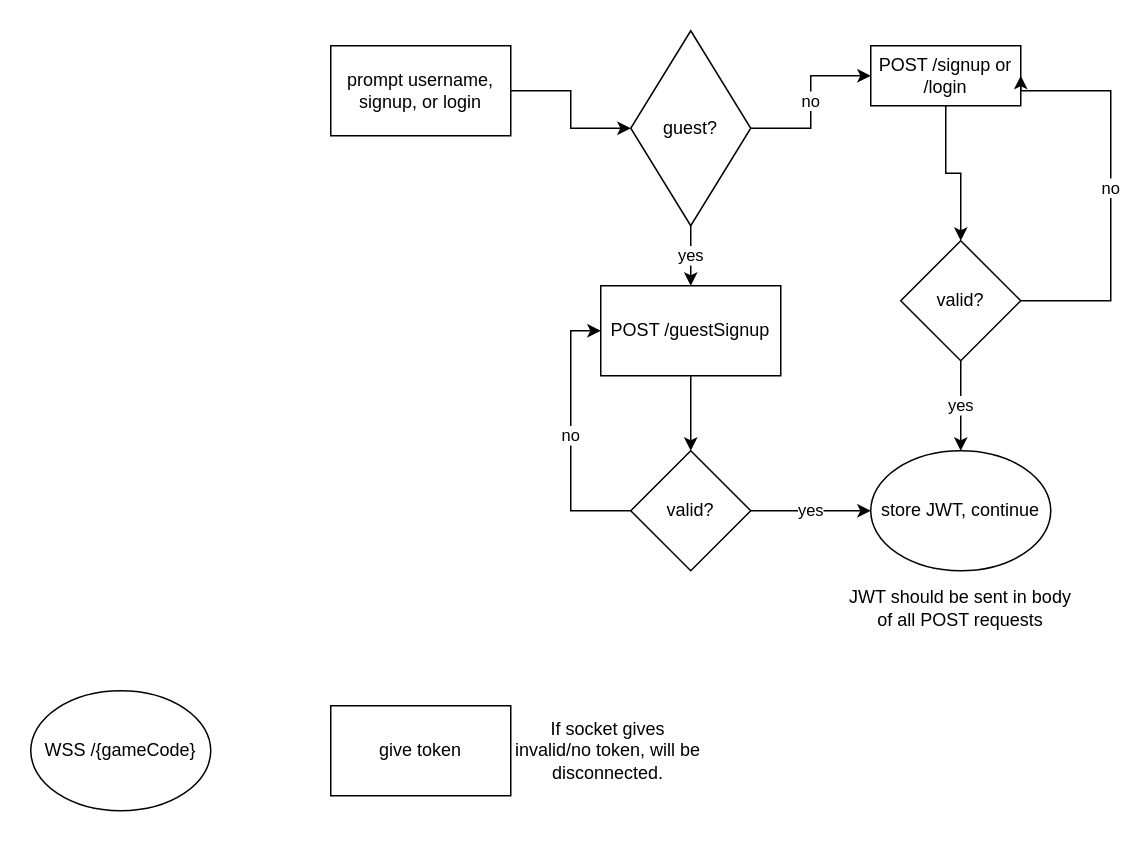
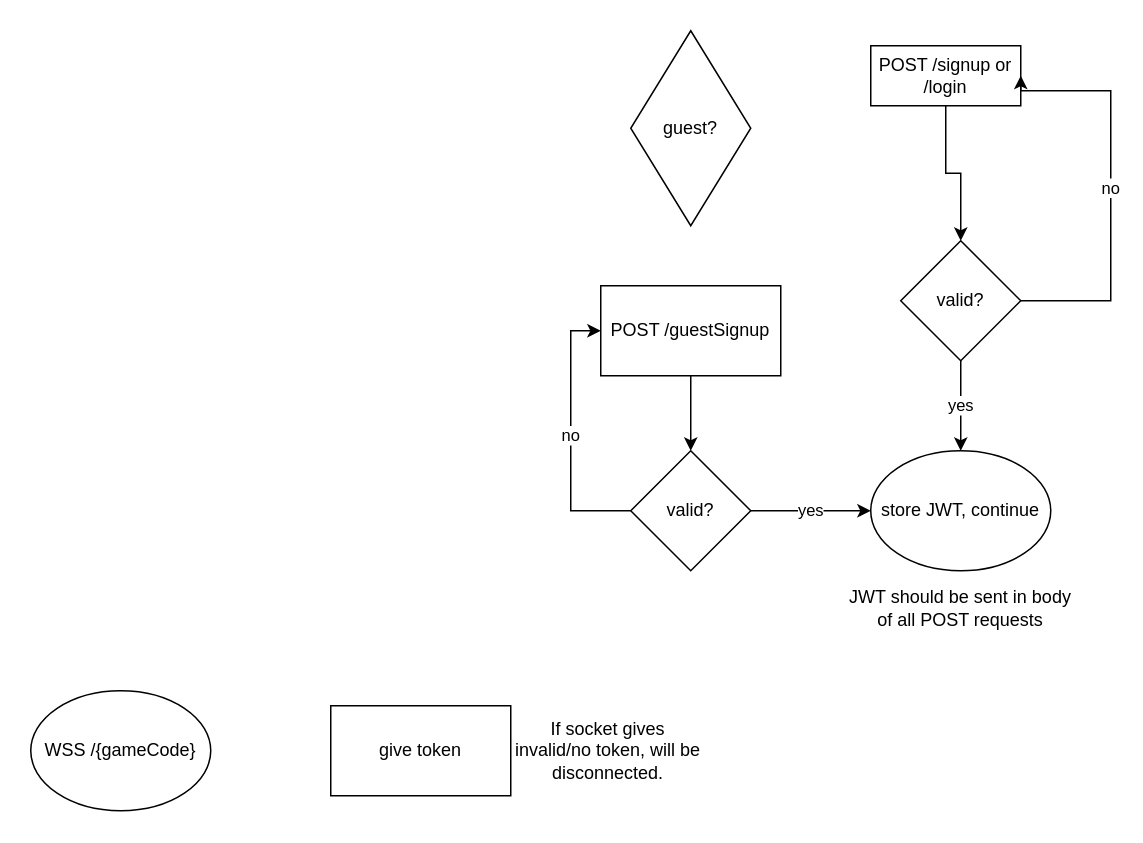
node "prompt username, signup, or login": removed
edge "prompt username, signup, or login" -> "guest?": removed
edge "guest?" -> "POST /signup or /login": removed, label "no"
edge "guest?" -> "POST /guestSignup": removed, label "yes"
